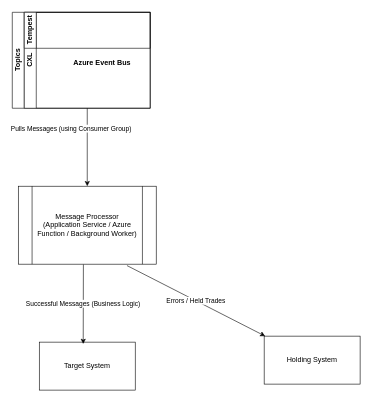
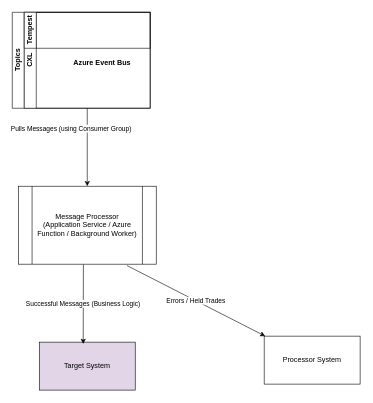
node "Holding System": label "Holding System" -> "Processor System"
node "Target System": fillcolor #ffffff -> #e1d5e7
